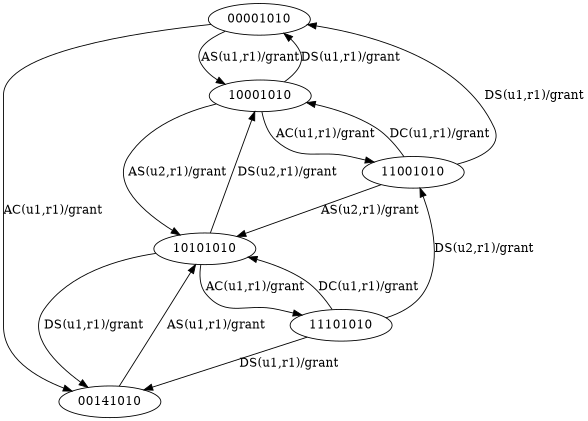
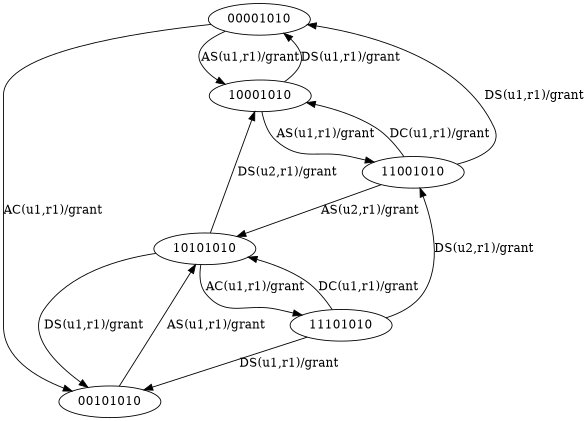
edge "10001010" -> "11001010": label "AC(u1,r1)/grant" -> "AS(u1,r1)/grant"
edge "10001010" -> "10101010": removed, label "AS(u2,r1)/grant"
node "00141010": label "00141010" -> "00101010"
